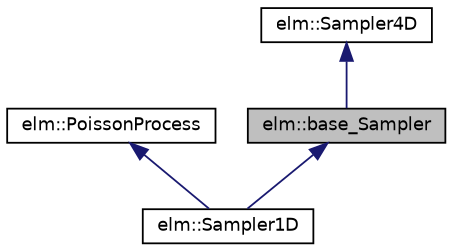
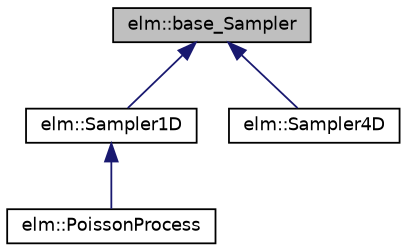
edge "elm::base_Sampler" -> "elm::Sampler4D": reversed
edge "elm::Sampler1D" -> "elm::PoissonProcess": reversed
